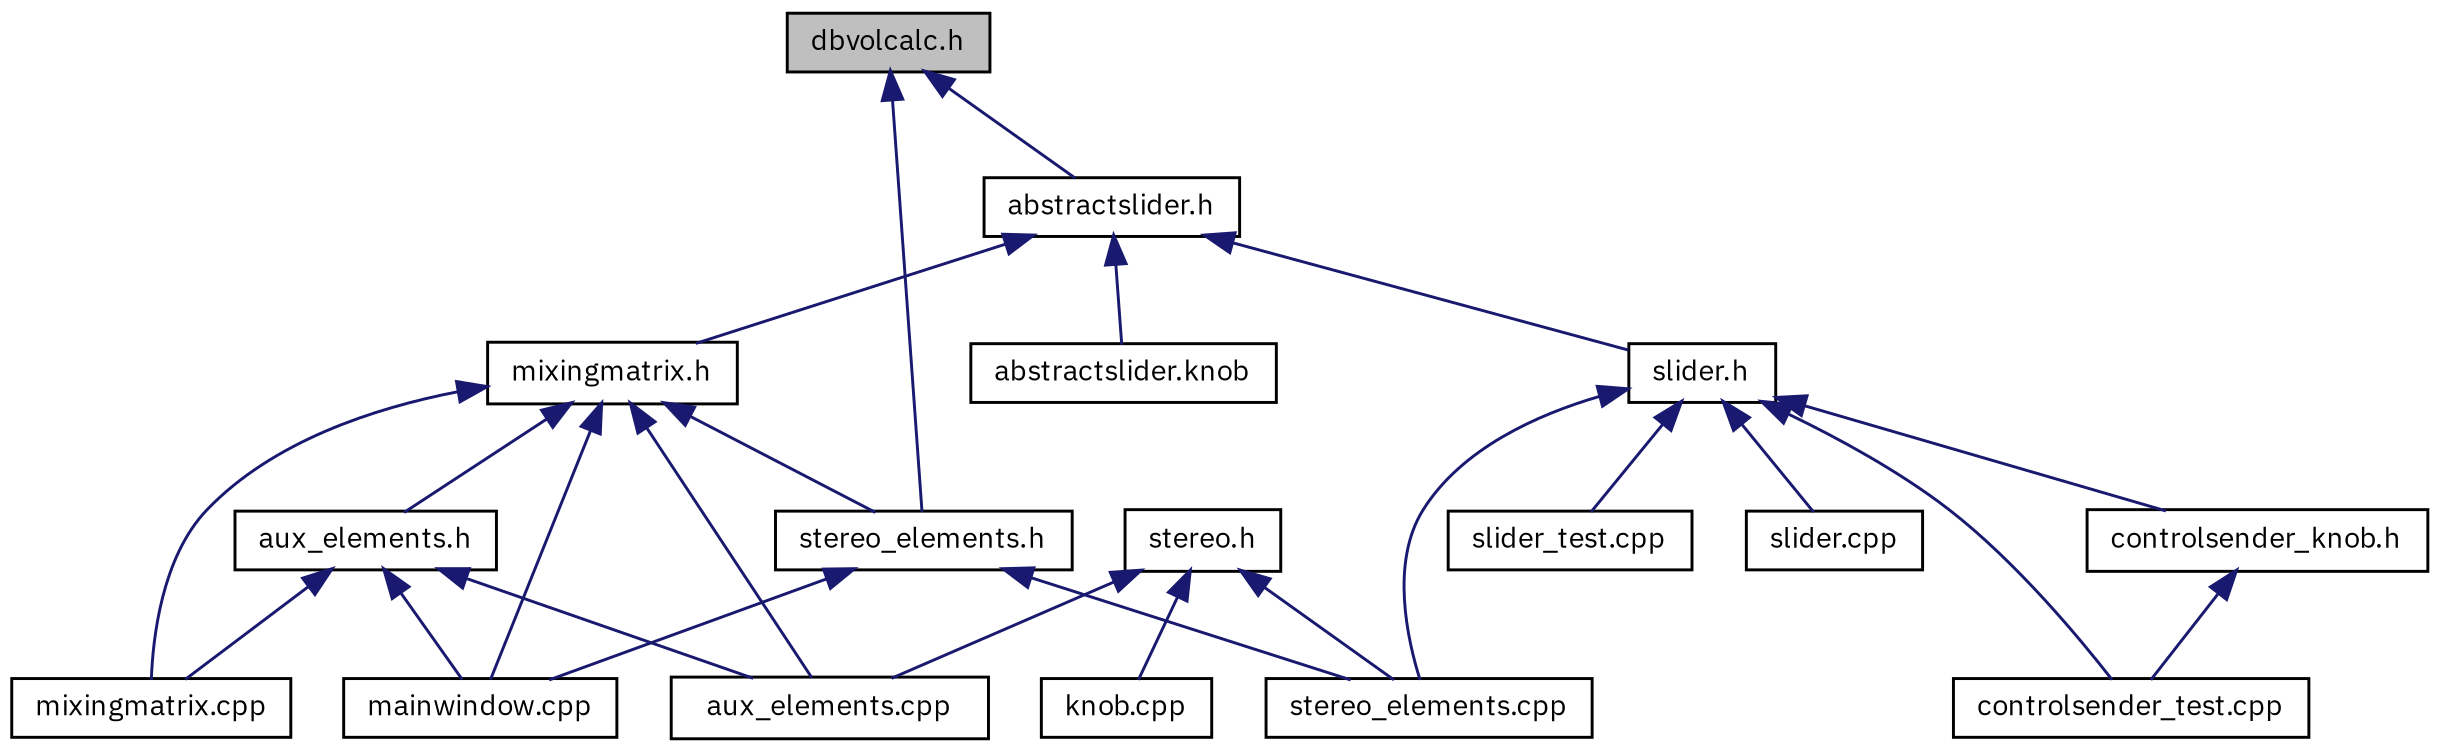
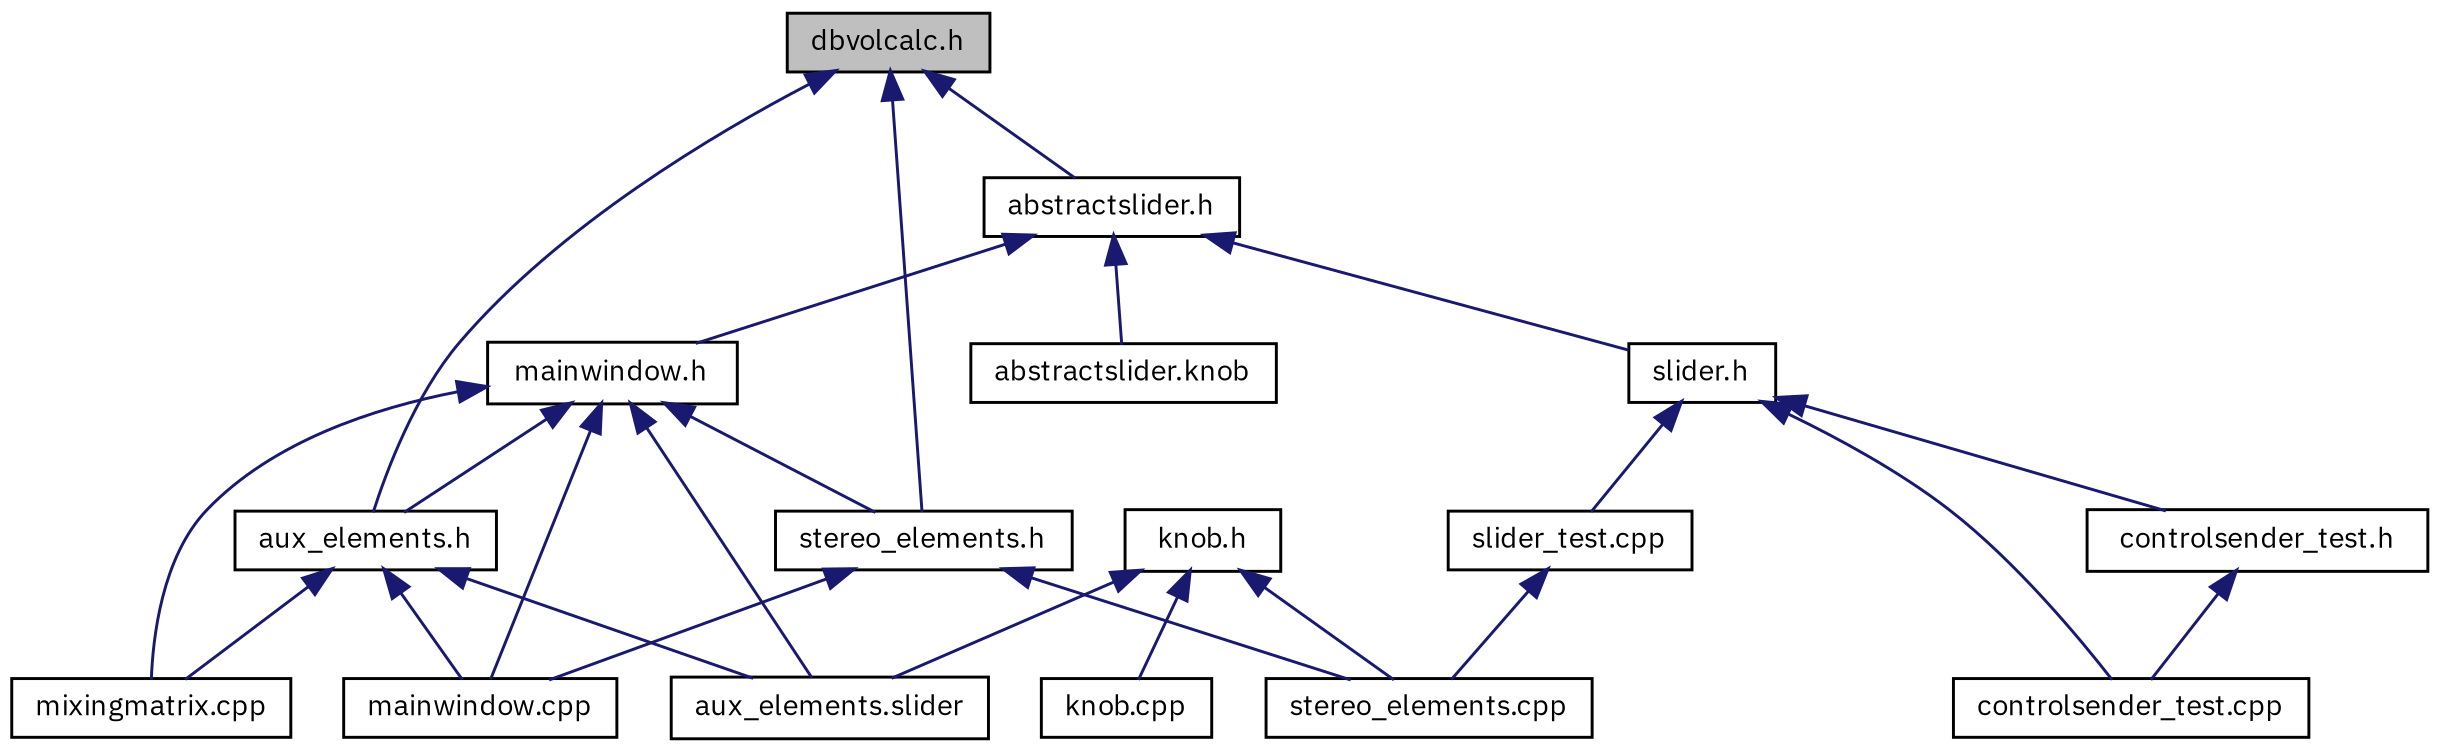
edge "aux_elements.h" -> "dbvolcalc.h": added
node "mixingmatrix.h": label "mixingmatrix.h" -> "mainwindow.h"
edge "stereo_elements.cpp" -> "slider.h": now "stereo_elements.cpp" -> "slider_test.cpp"
node "stereo.h": label "stereo.h" -> "knob.h"
node "slider.cpp": removed
node "controlsender_knob.h": label "controlsender_knob.h" -> "controlsender_test.h"
node "aux_elements.cpp": label "aux_elements.cpp" -> "aux_elements.slider"
